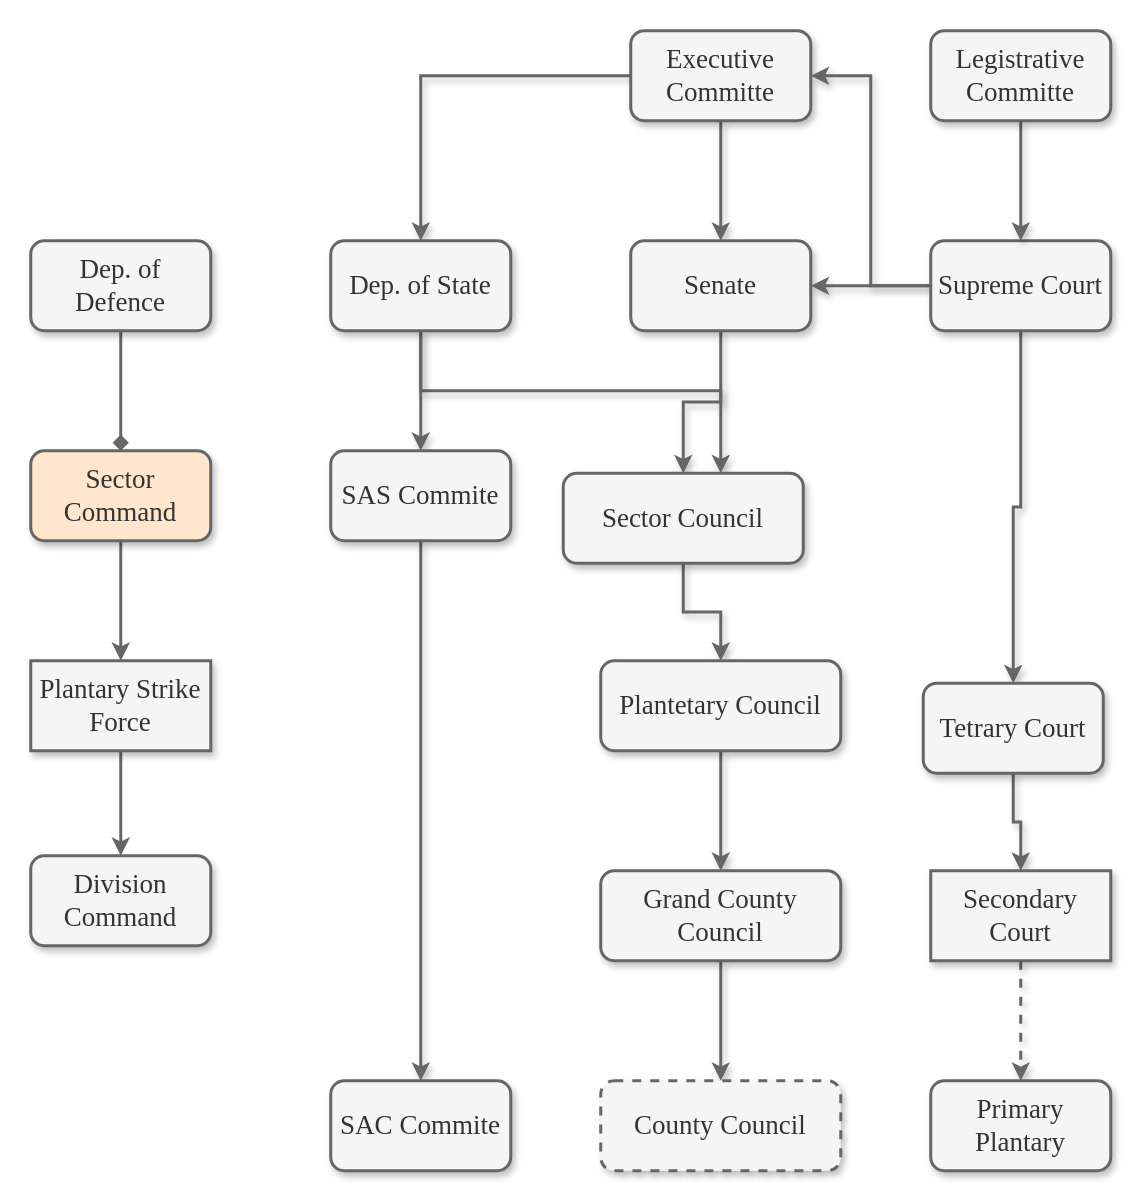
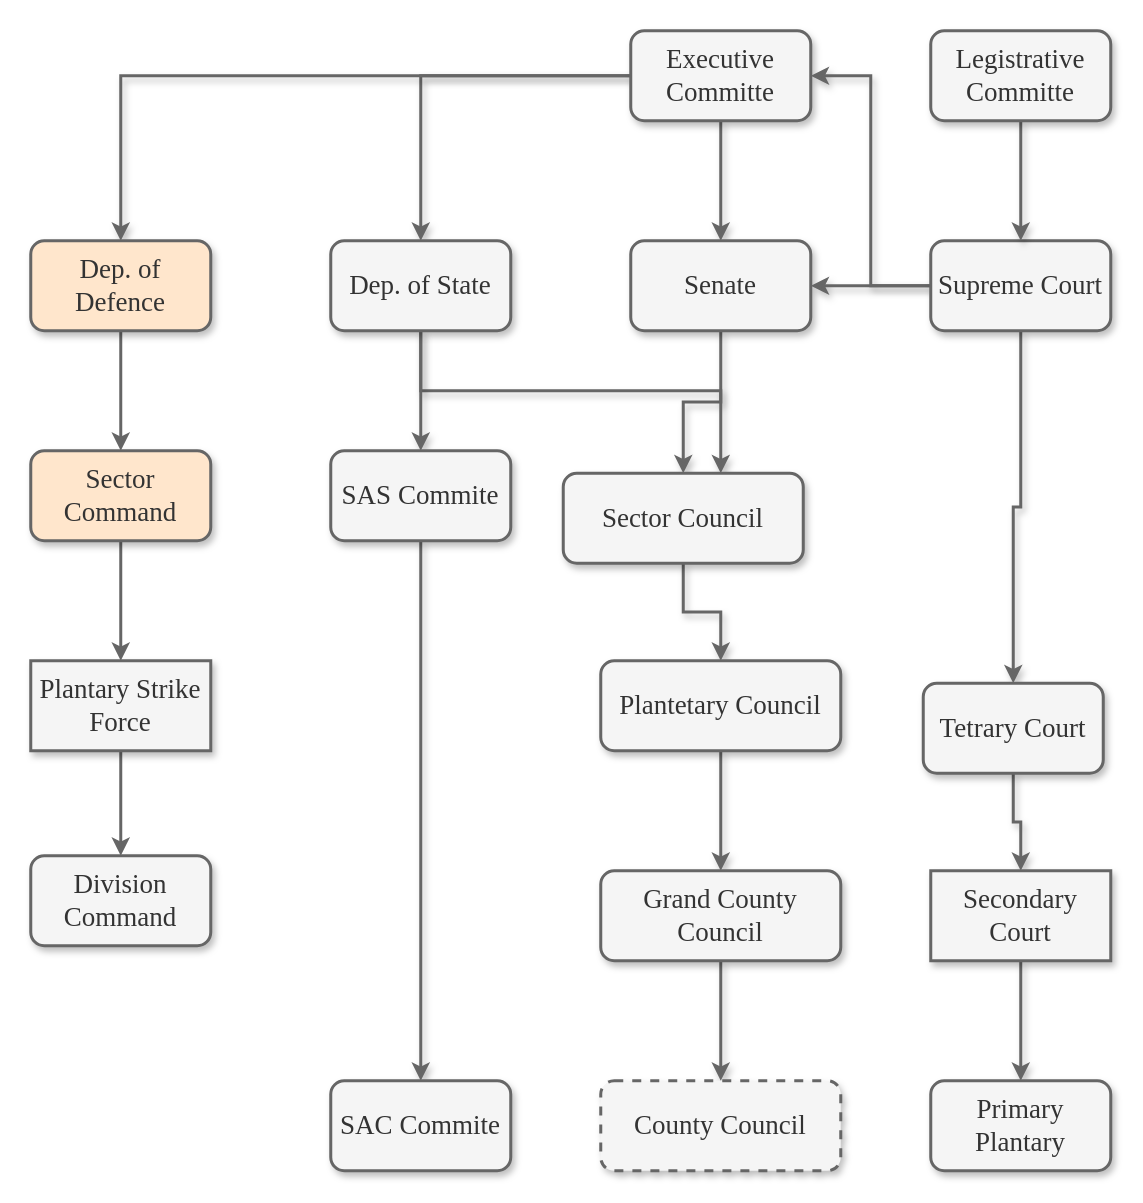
edge "Executive Committe" -> "Dep. of Defence": added
node "Dep. of Defence": fillcolor #f5f5f5 -> #ffe6cc
edge "Dep. of Defence" -> "Sector Command": arrowhead diamond -> classic
edge "Secondary Court" -> "Primary Plantary": style dashed -> solid
